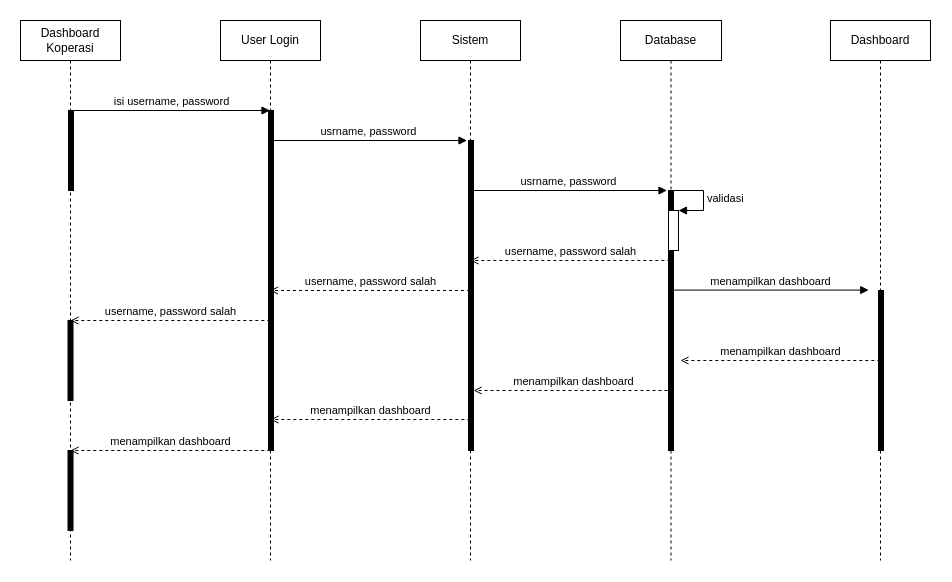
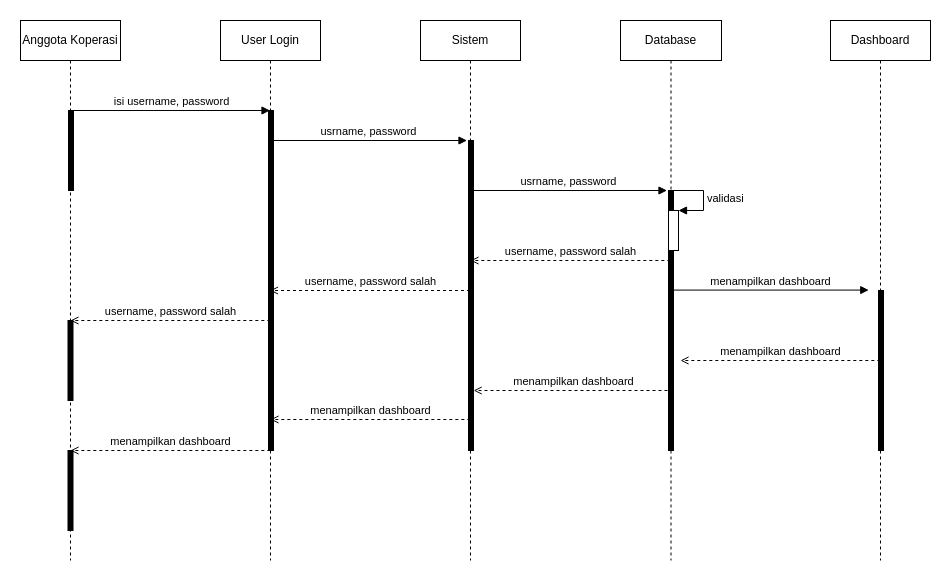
node "Dashboard Koperasi": label "Dashboard Koperasi" -> "Anggota Koperasi"
